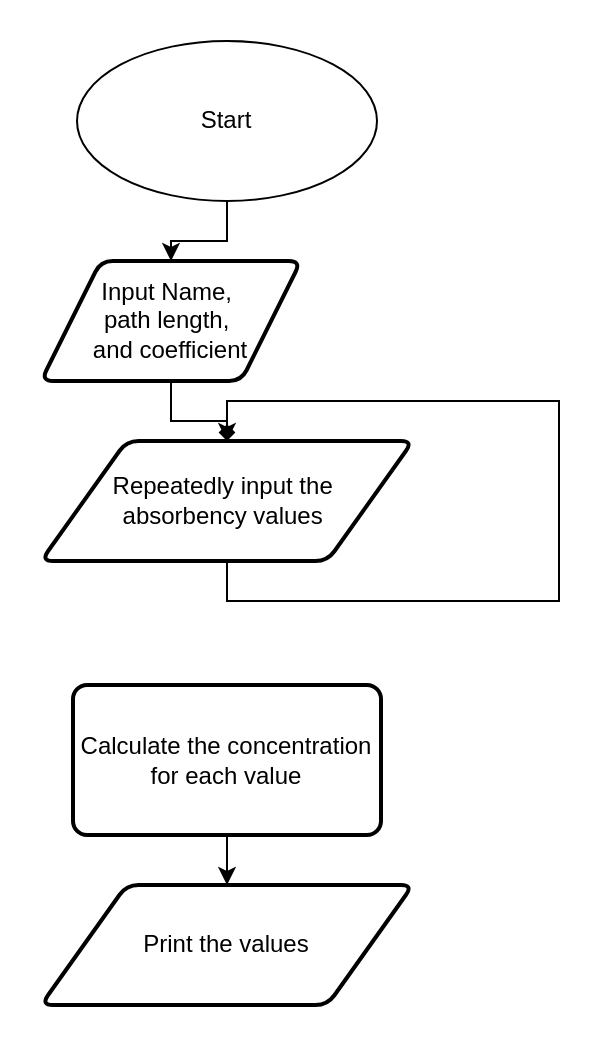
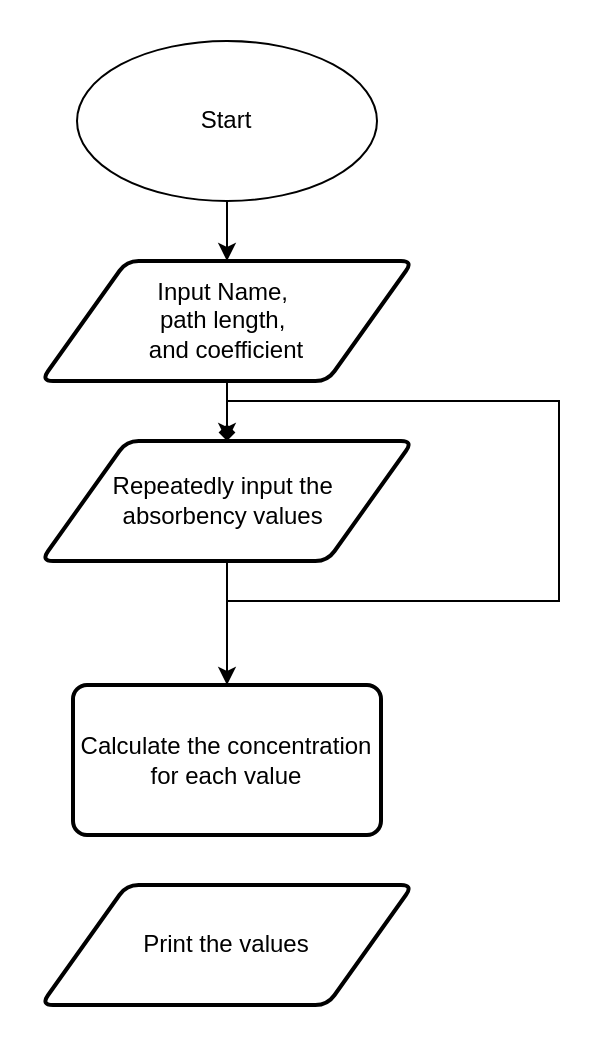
node "Input Name, path length, and coefficient": size 260x120 -> 372x120
edge "Repeatedly input the absorbency values" -> "Calculate the concentration for each value": added
edge "Calculate the concentration for each value" -> "Print the values": removed
